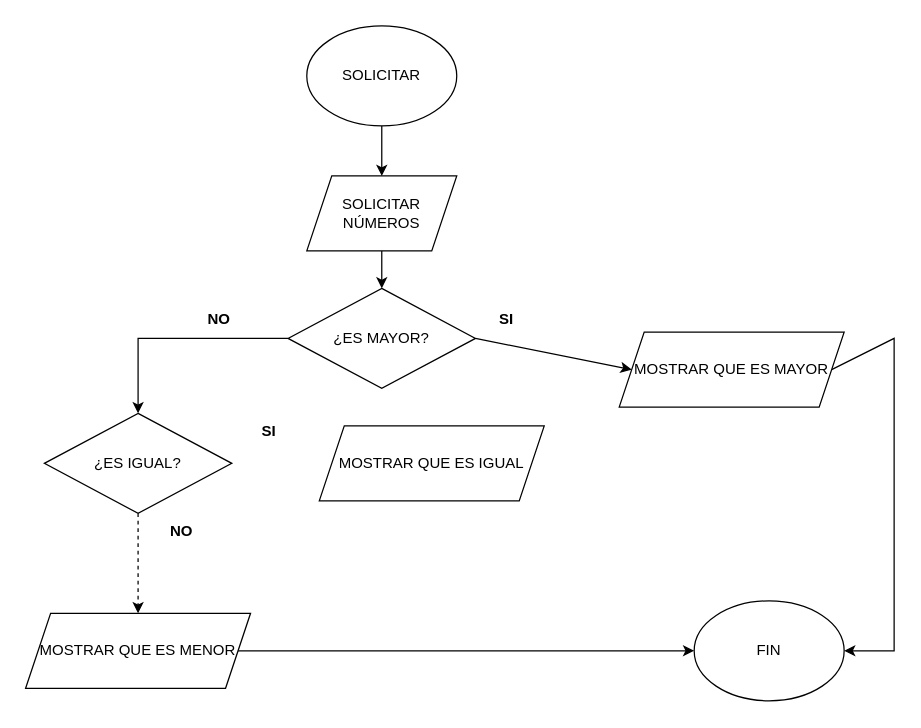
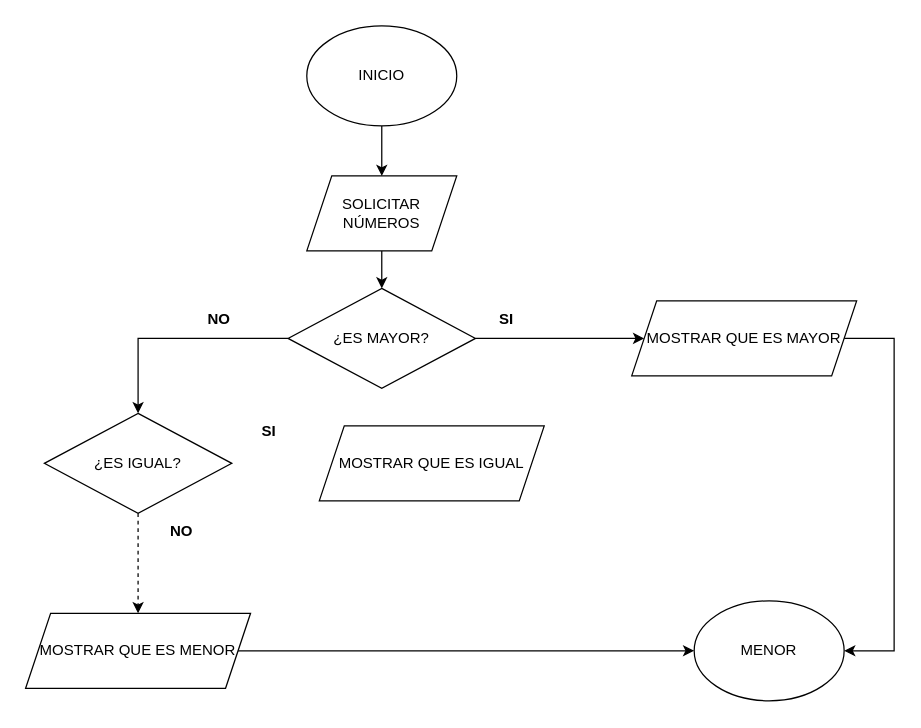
node "SOLICITAR": label "SOLICITAR" -> "INICIO"
node "MOSTRAR QUE ES MAYOR": moved (732, 369) -> (744, 338)
node "FIN": label "FIN" -> "MENOR"
